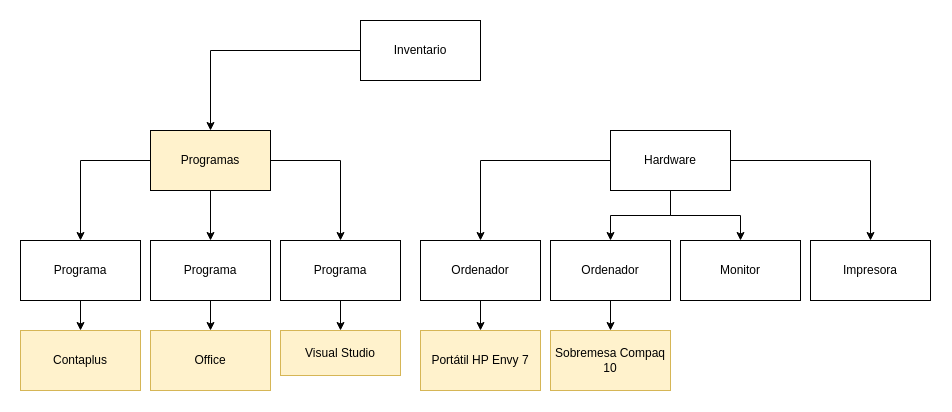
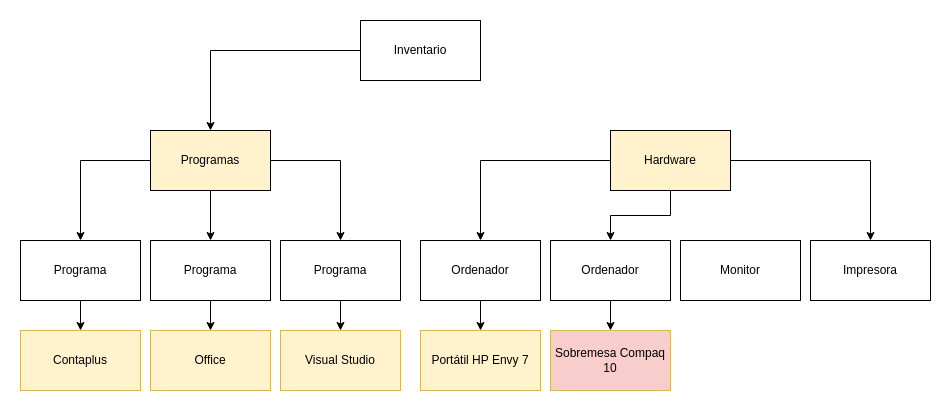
node "Hardware": fillcolor #ffffff -> #fff2cc
edge "Hardware" -> "Monitor": removed
node "Visual Studio": size 120x45 -> 120x60
node "Sobremesa Compaq 10": fillcolor #fff2cc -> #f8cecc
